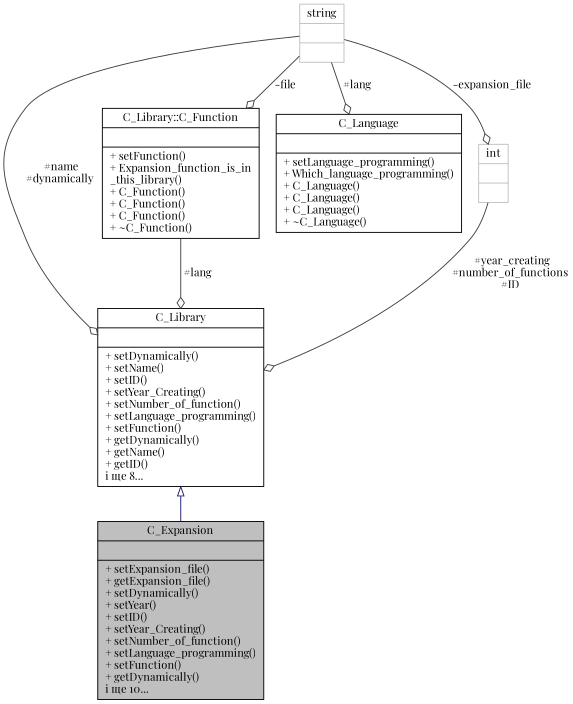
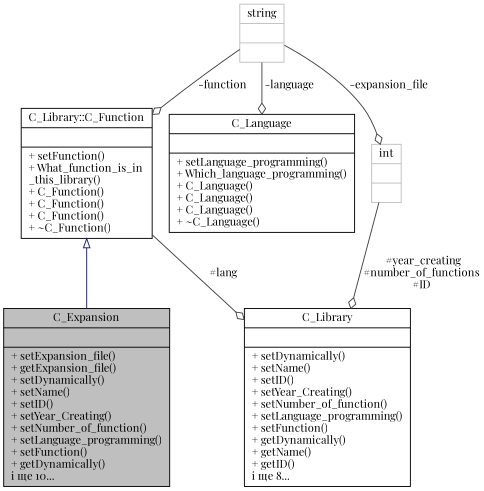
edge "string" -> "C_Library::C_Function": label " -file" -> " -function"
edge "string" -> "C_Language": label " #lang" -> " -language"
edge "string" -> "C_Library": removed, label "#name #dynamically"
node "C_Library::C_Function": text "+ Expansion_function_is_in" -> "+ What_function_is_in"
edge "C_Expansion" -> "C_Library": now "C_Expansion" -> "C_Library::C_Function"
node "C_Expansion": text "+ setYear()" -> "+ setName()"
